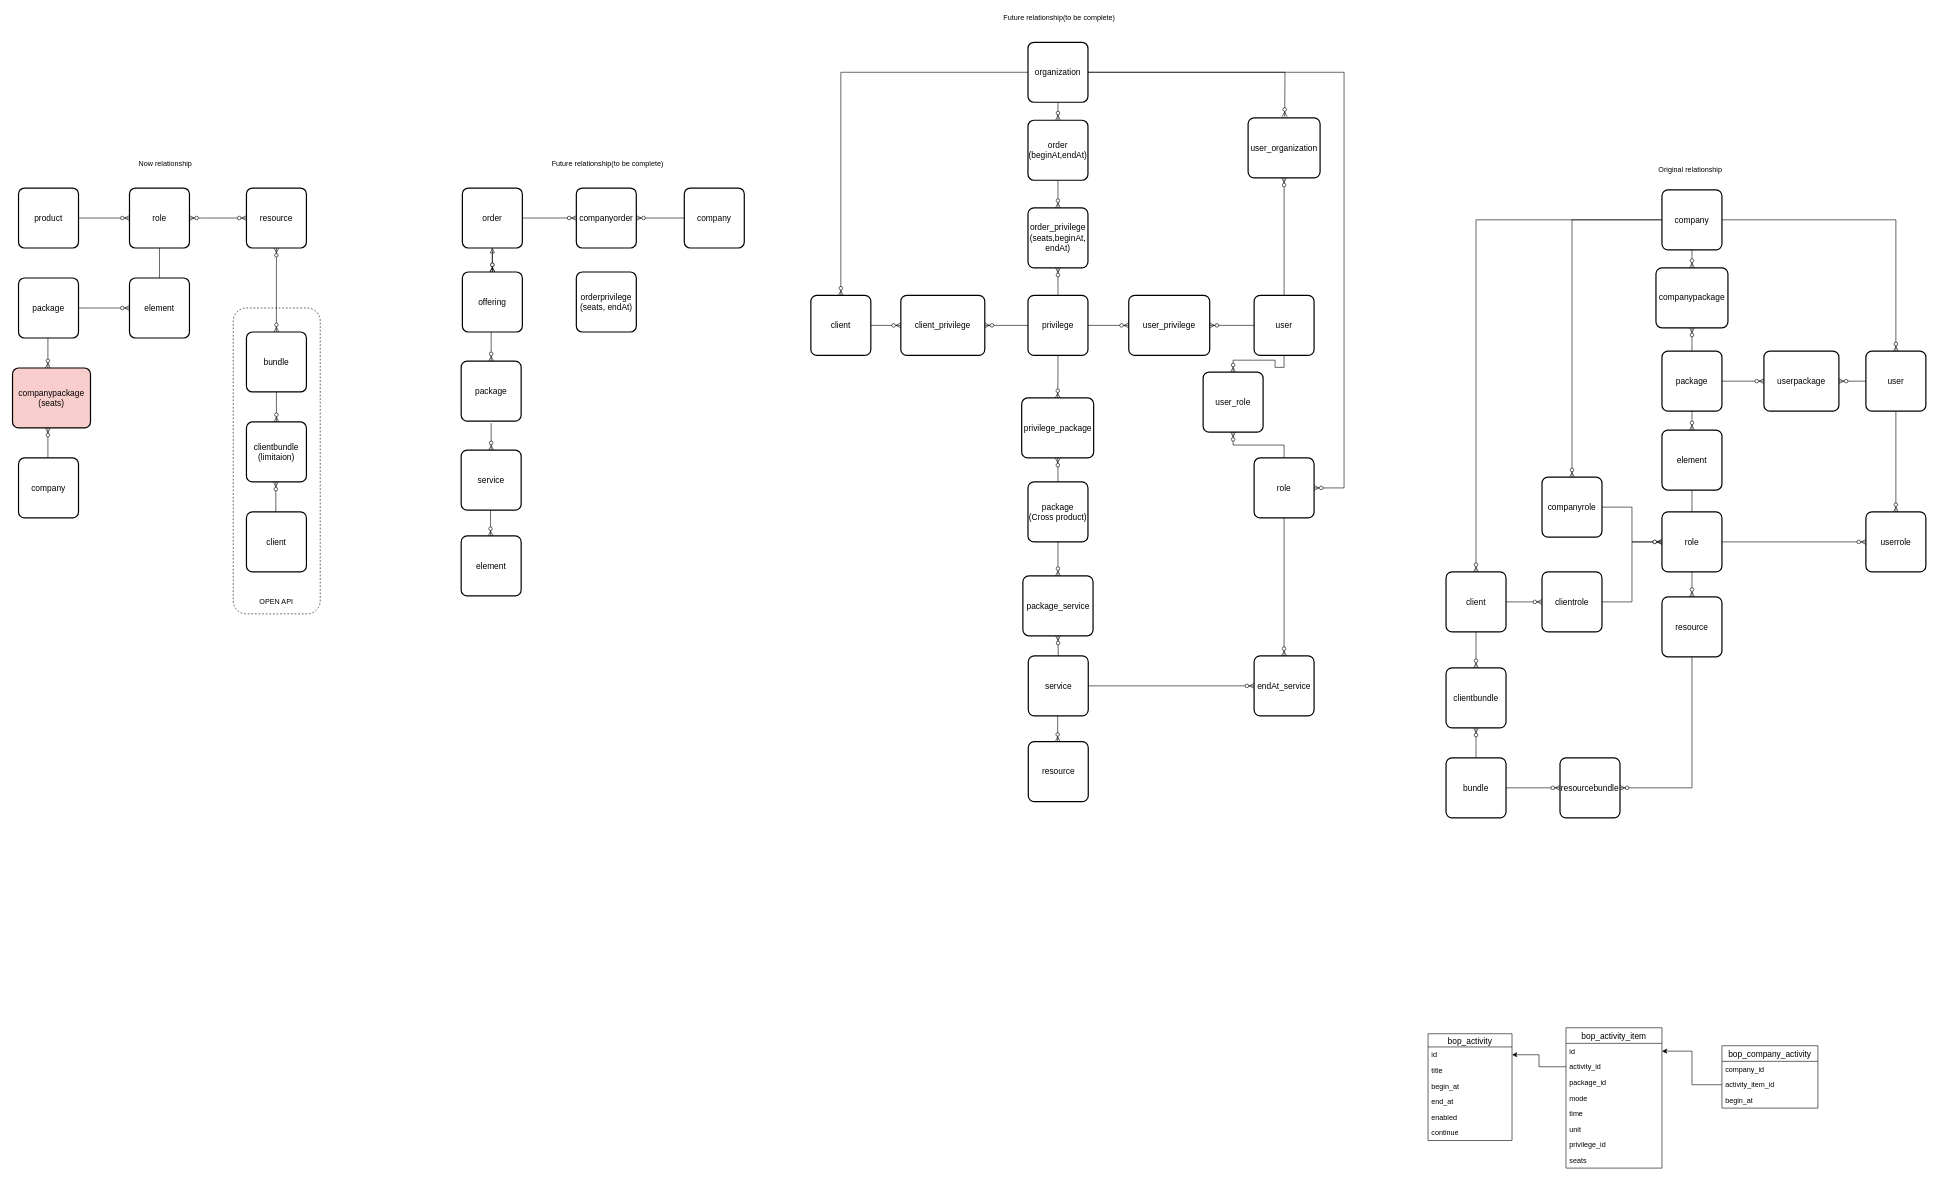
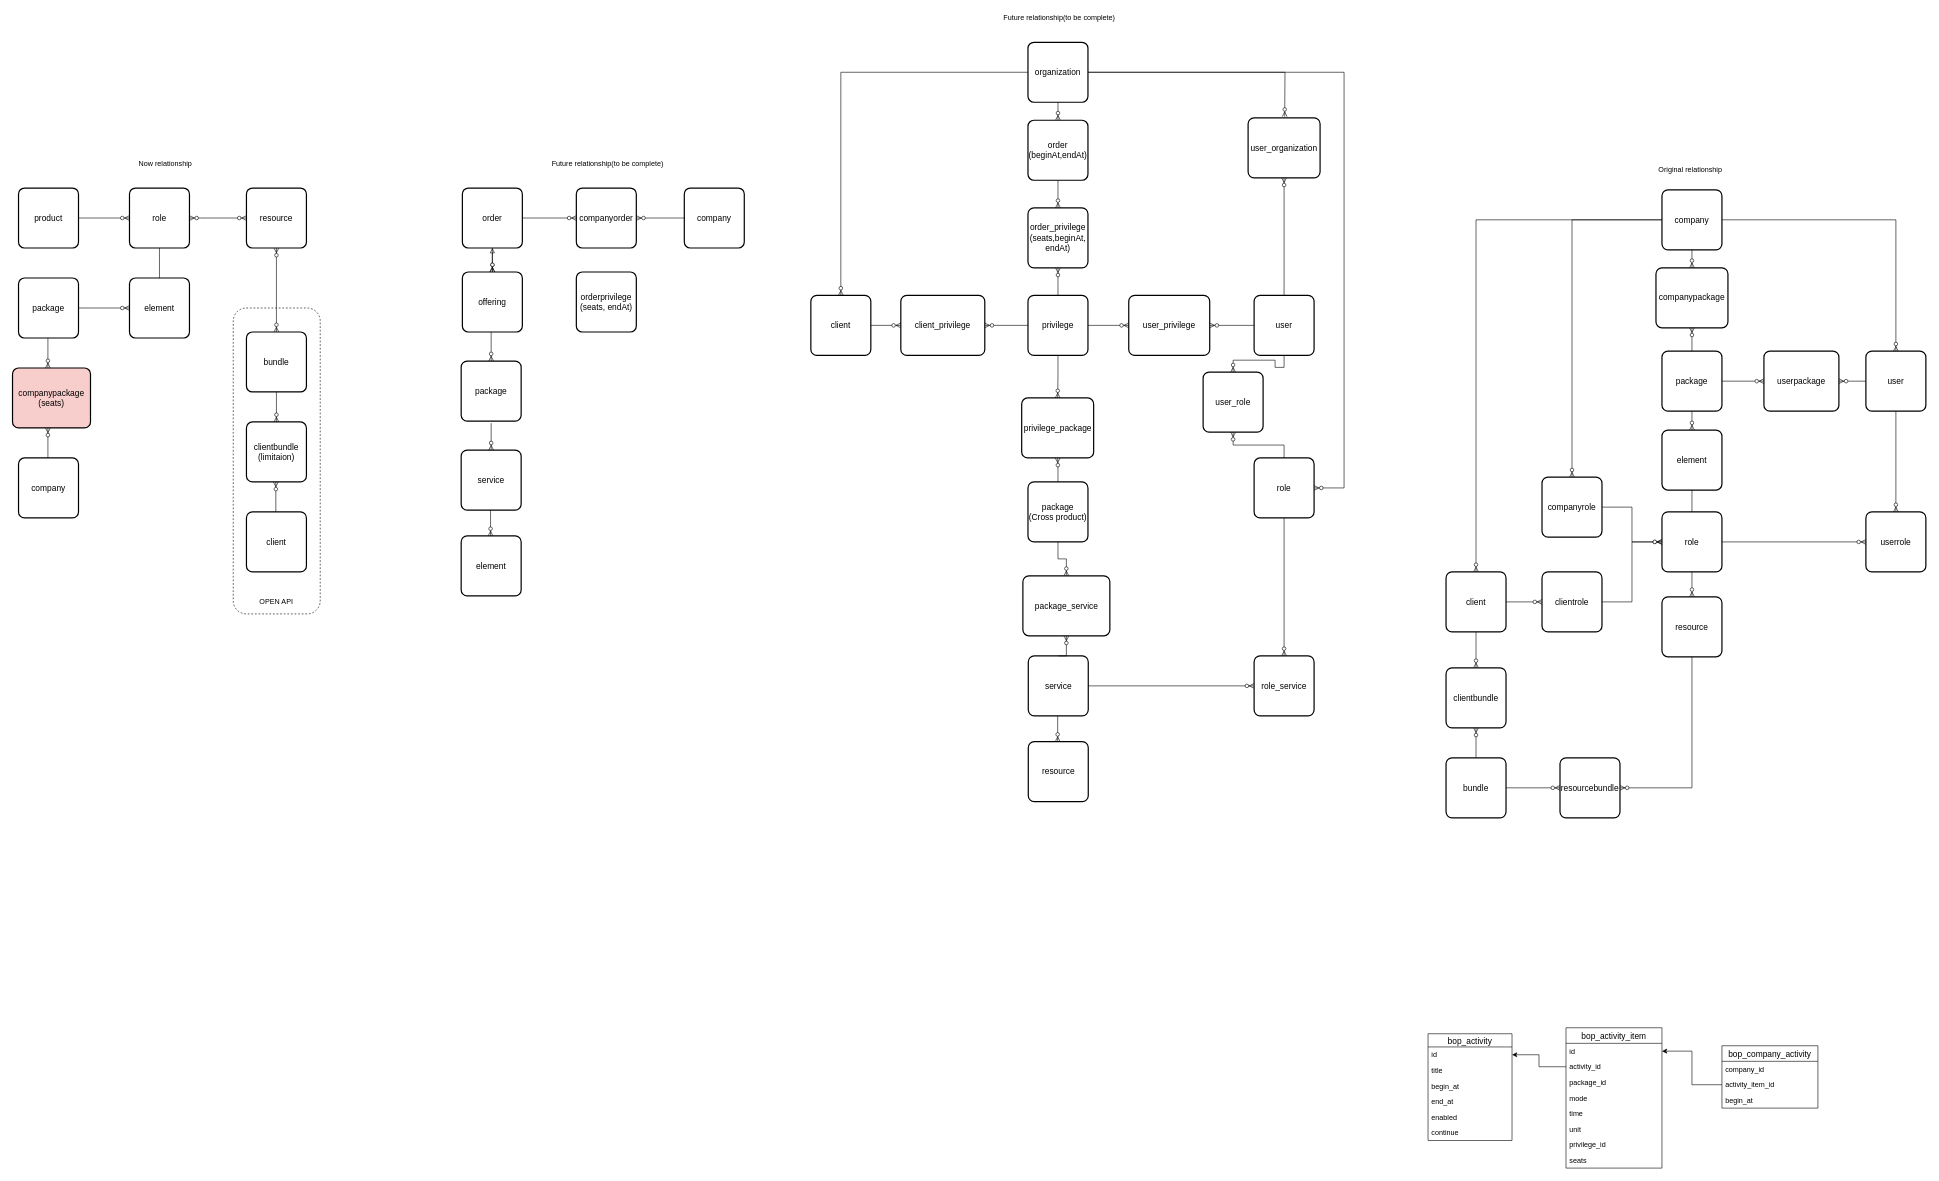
node "package_service": size 70x60 -> 87x60
node "endAt_service": label "endAt_service" -> "role_service"
